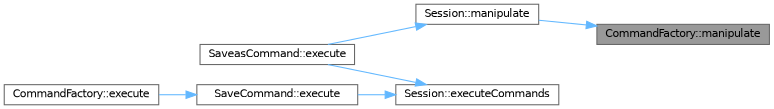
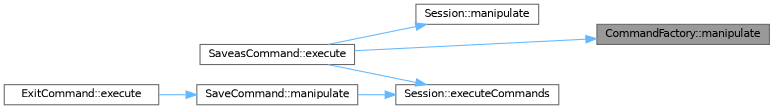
edge "Session::manipulate" -> "CommandFactory::manipulate": now "SaveasCommand::execute" -> "CommandFactory::manipulate"
node "CommandFactory::execute": label "CommandFactory::execute" -> "ExitCommand::execute"
node "SaveCommand::execute": label "SaveCommand::execute" -> "SaveCommand::manipulate"
